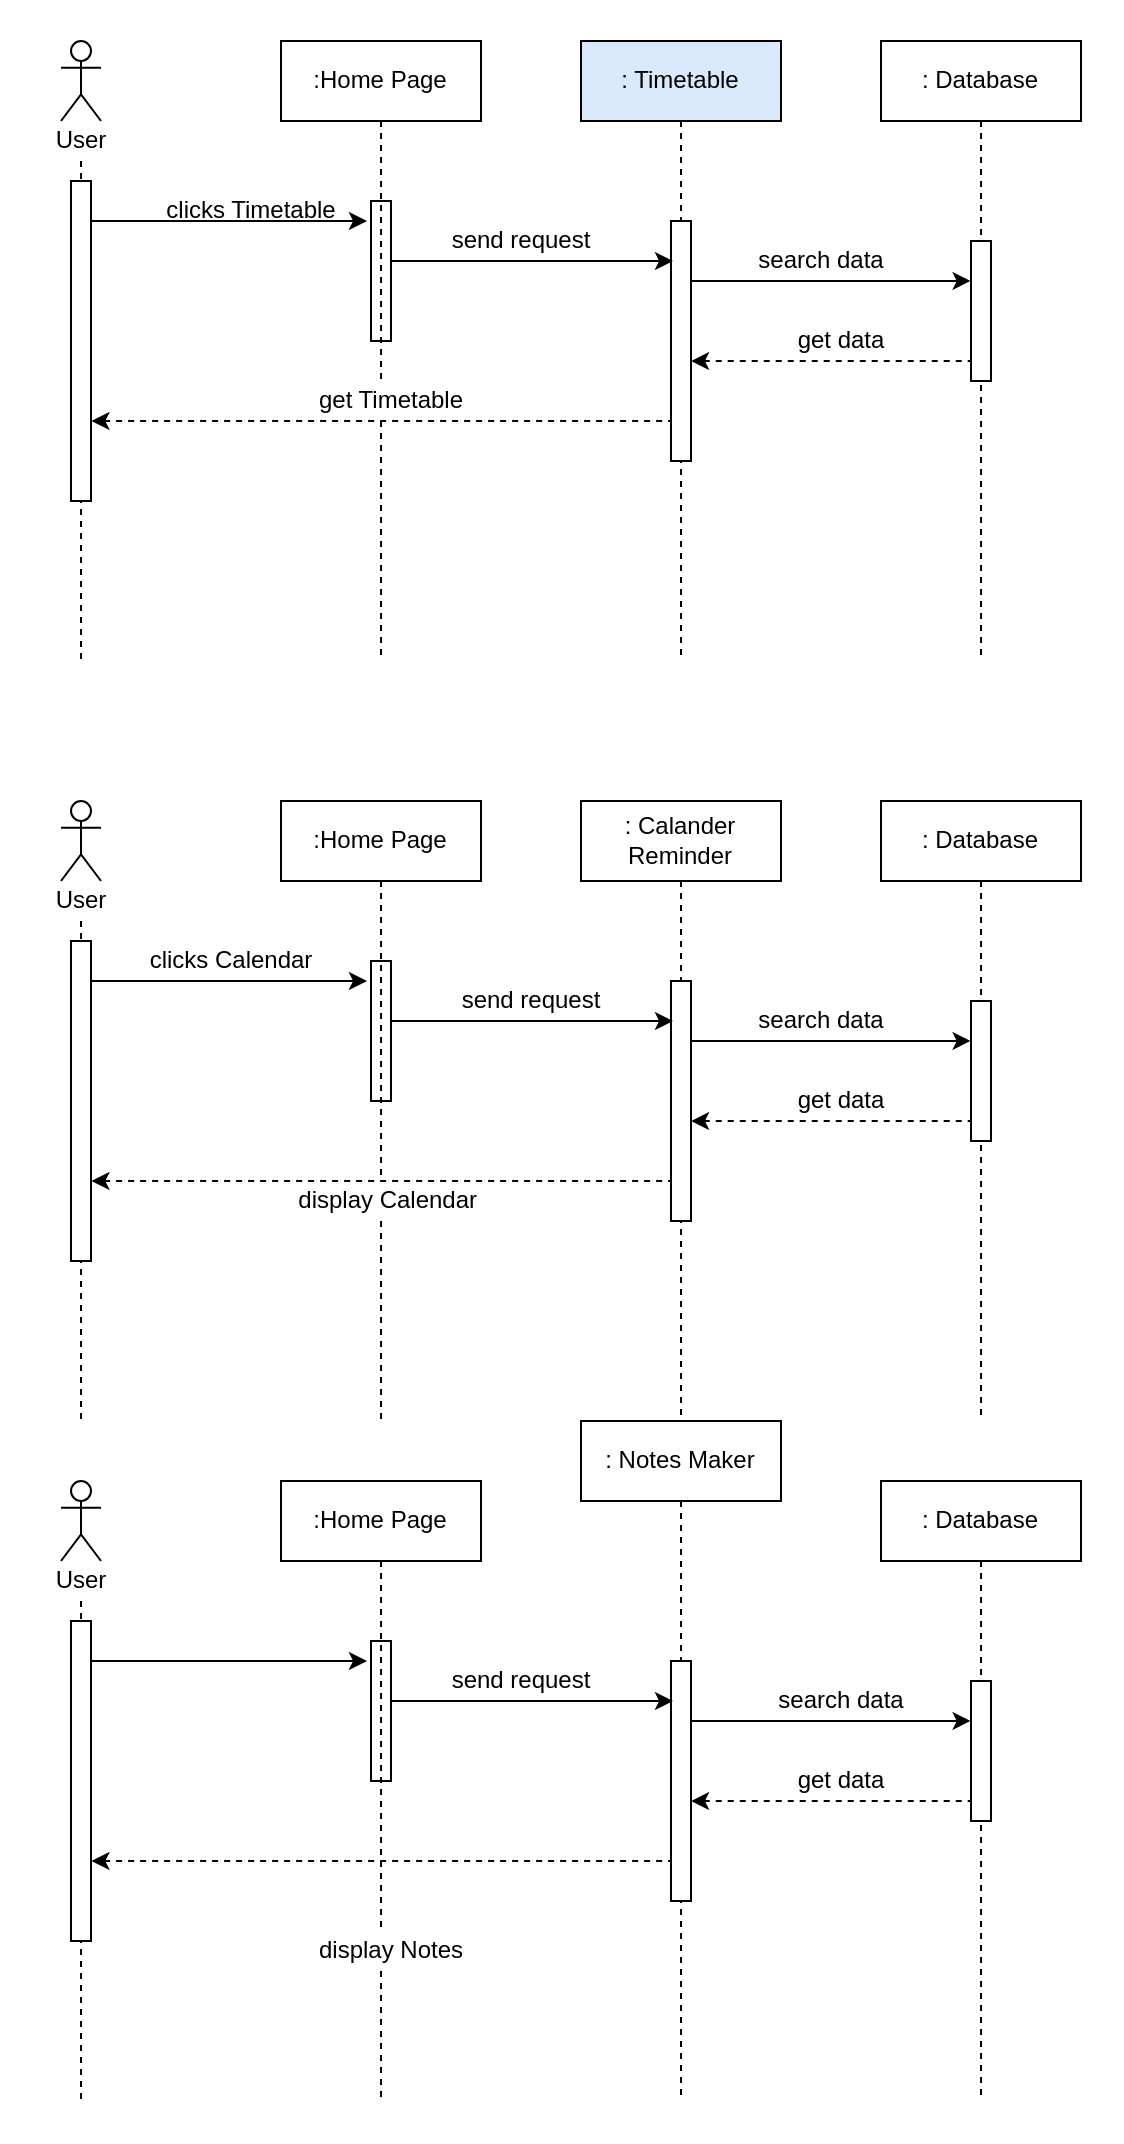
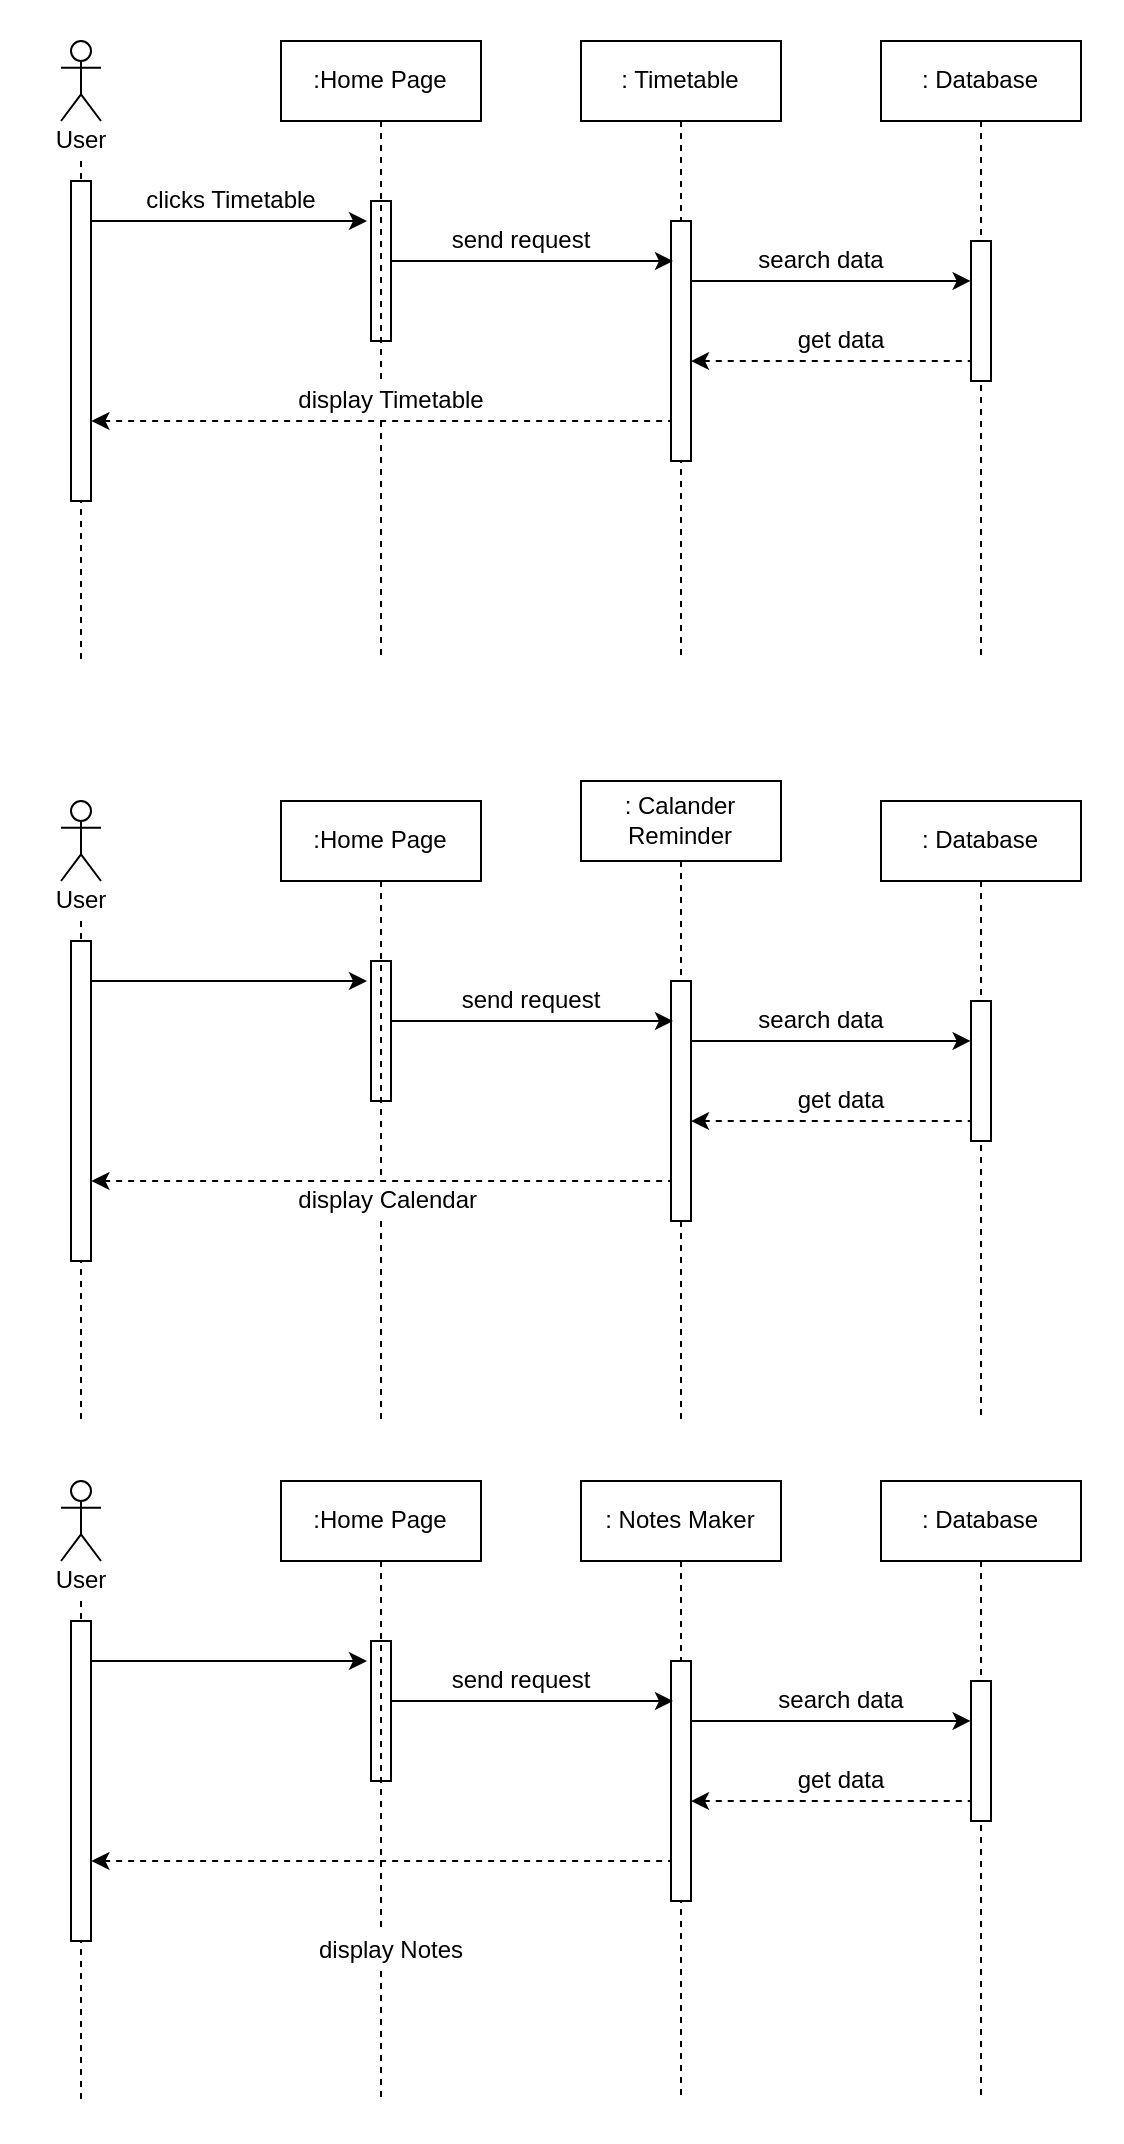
node ": Timetable": fillcolor #dae8fc -> #ffffff
node "clicks Timetable": moved (251, 211) -> (231, 201)
node "get Timetable": label "get Timetable" -> "display Timetable"
node ": Calander Reminder": moved (681, 841) -> (681, 821)
node "clicks Calendar": removed
node ": Notes Maker": moved (681, 1461) -> (681, 1521)
